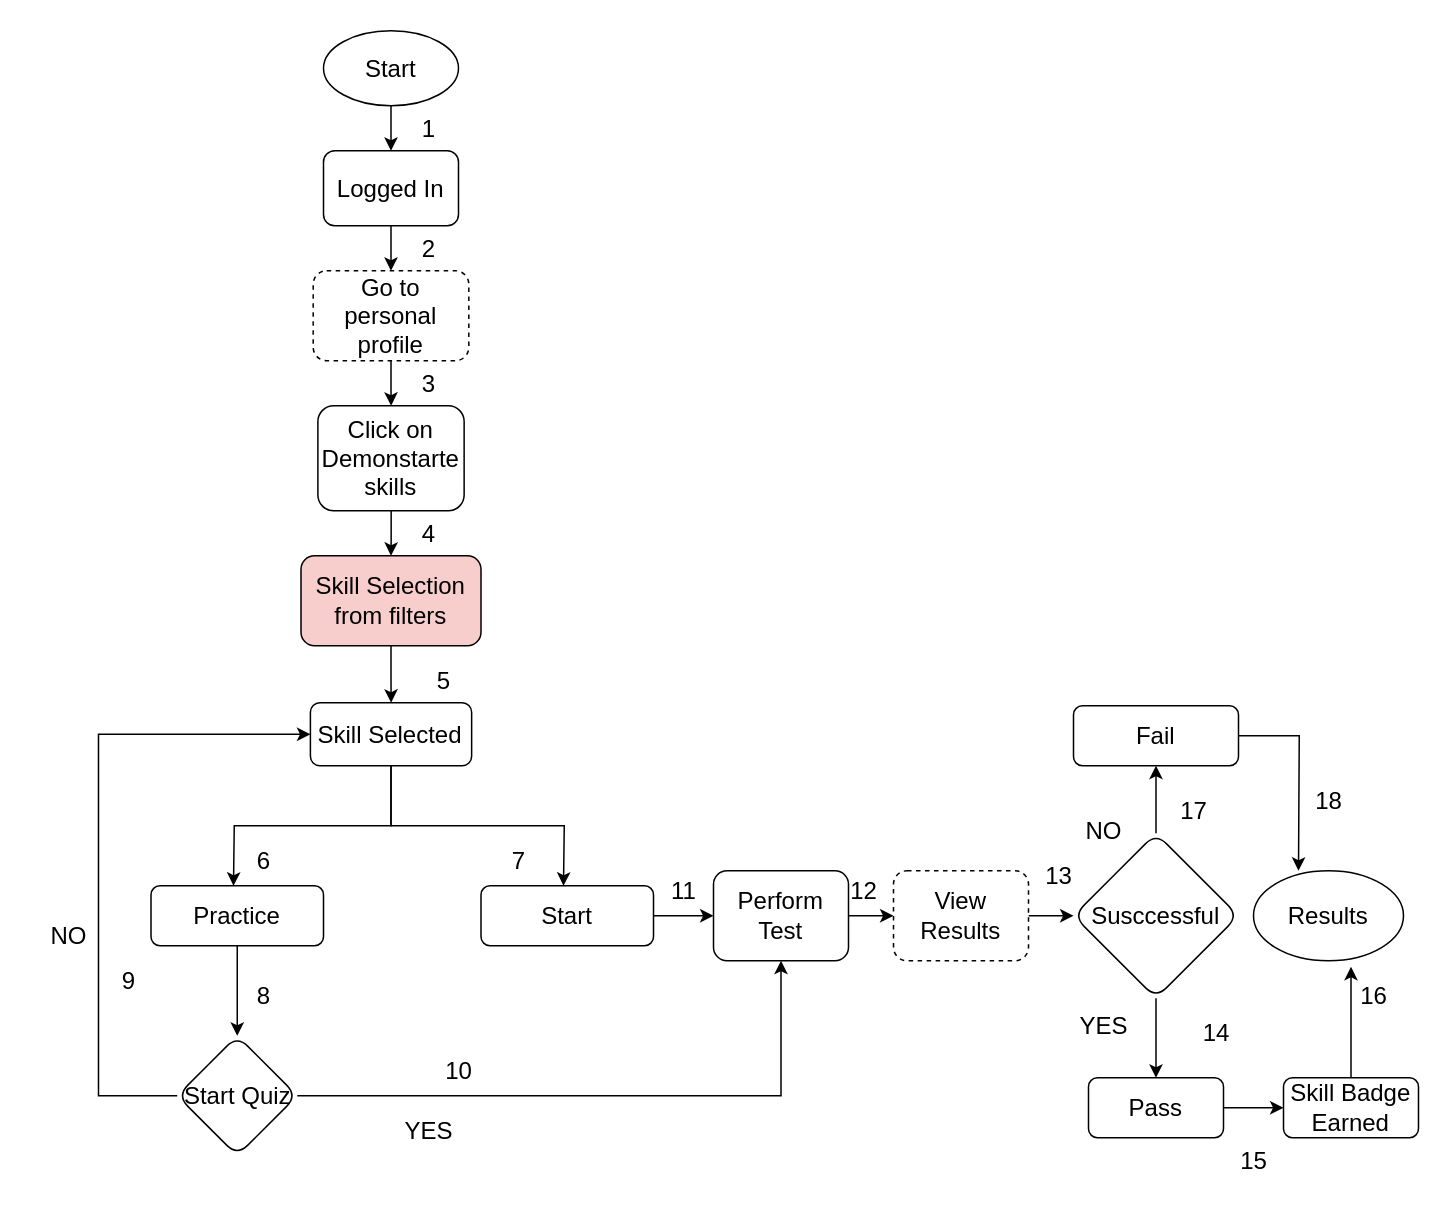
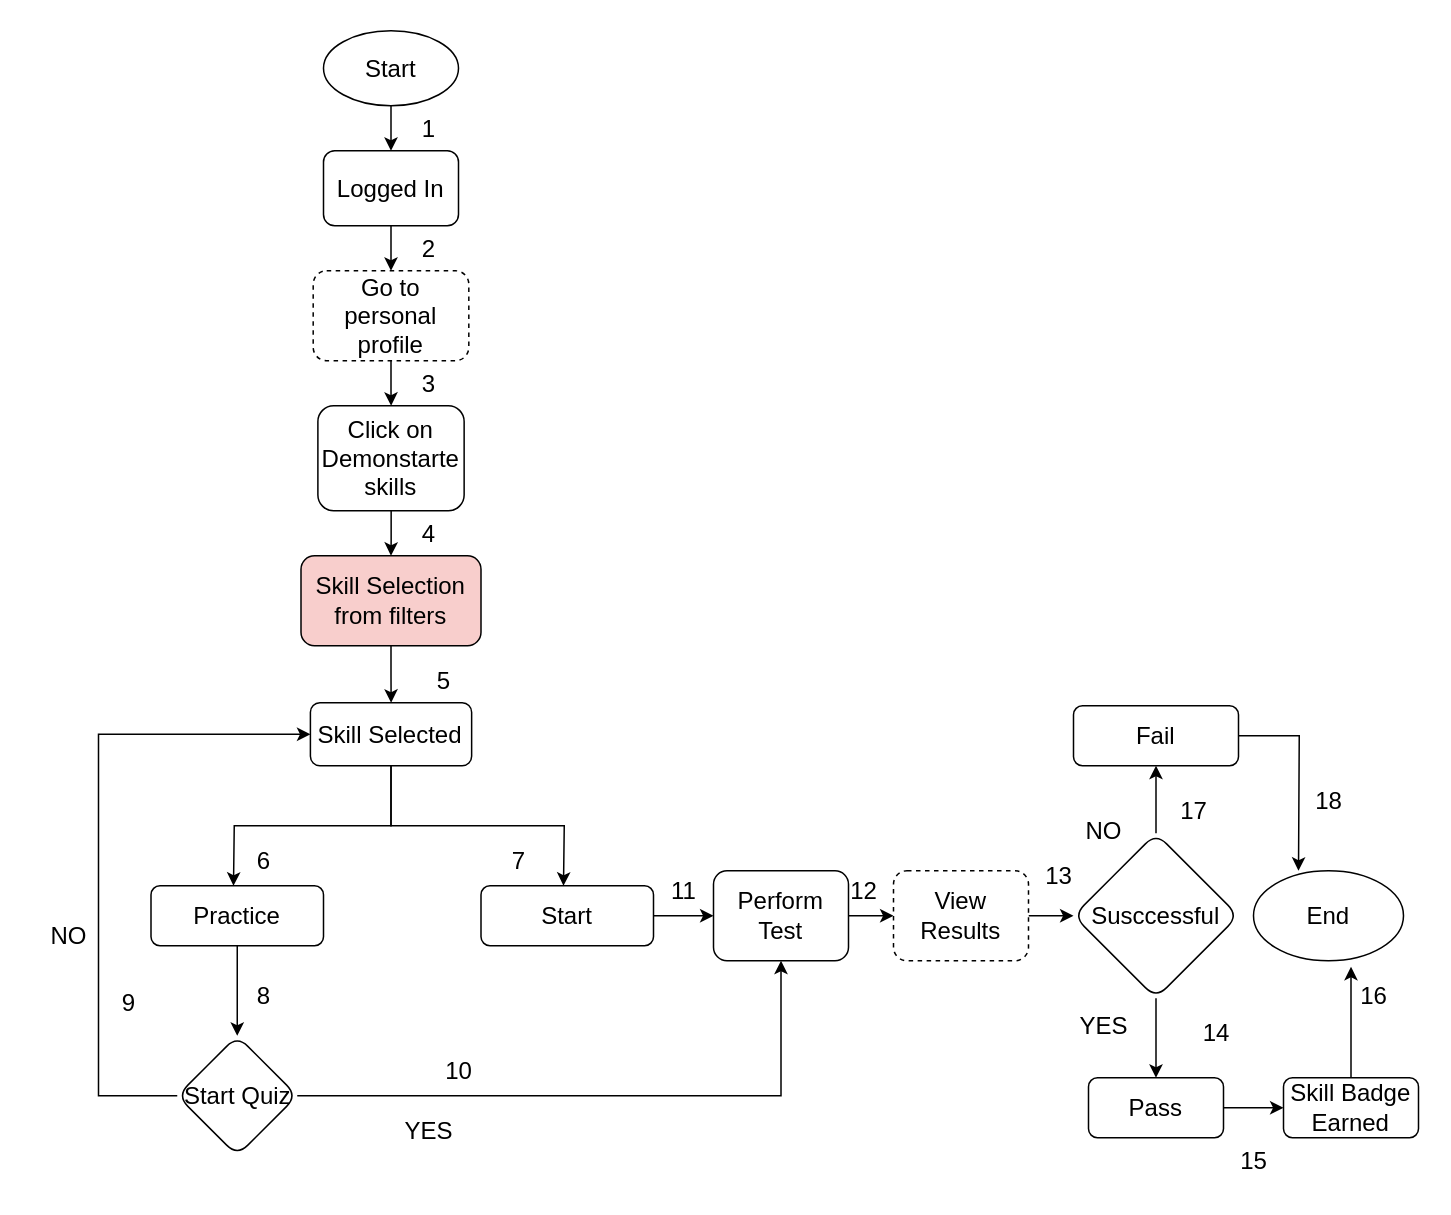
node "Results": label "Results" -> "End"
node "9": moved (128, 980) -> (128, 1003)
